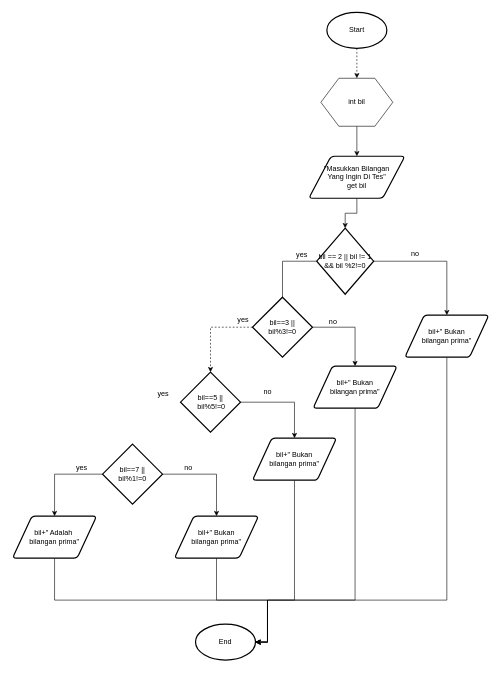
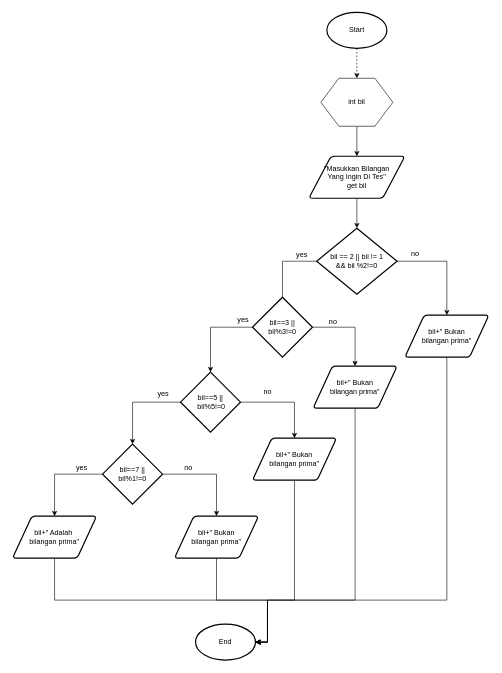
node "bil == 2 || bil != 1 && bil %2!=0": size 57x66 -> 80x66
edge "bil==3 || bil%3!=0" -> "bil==5 || bil%5!=0": style dashed -> solid
edge "bil==5 || bil%5!=0" -> "bil==7 || bil%1!=0": added
